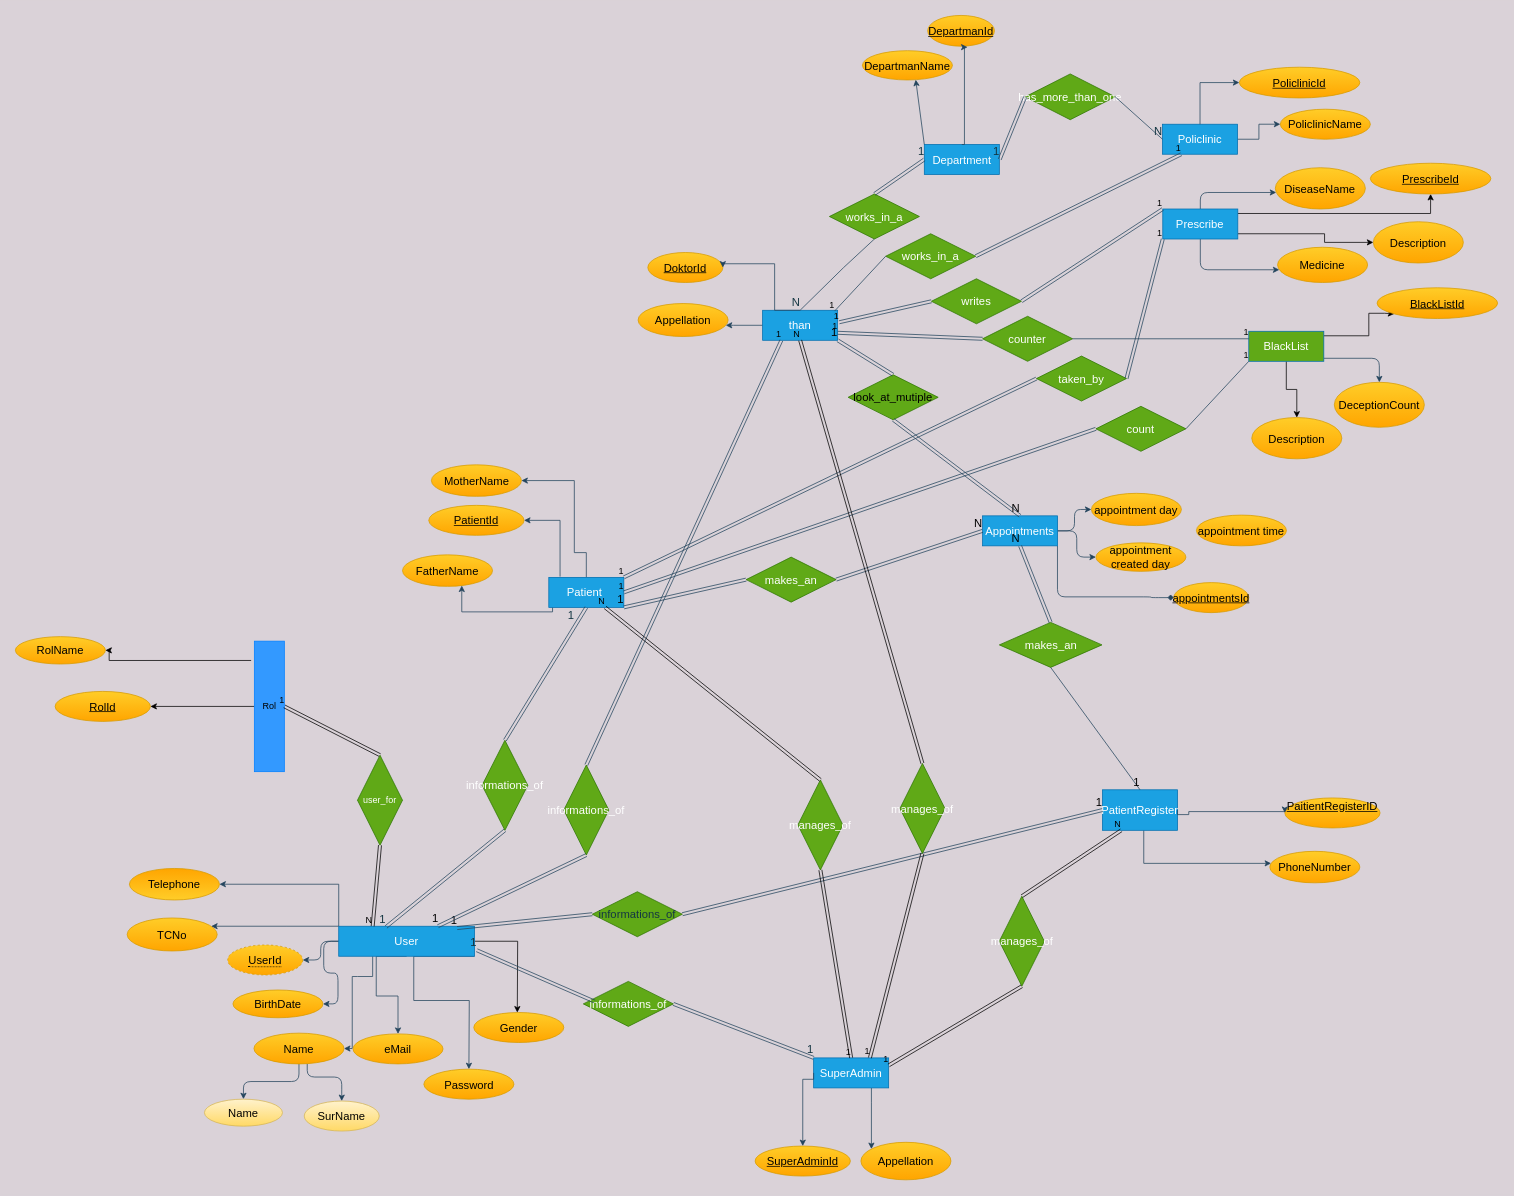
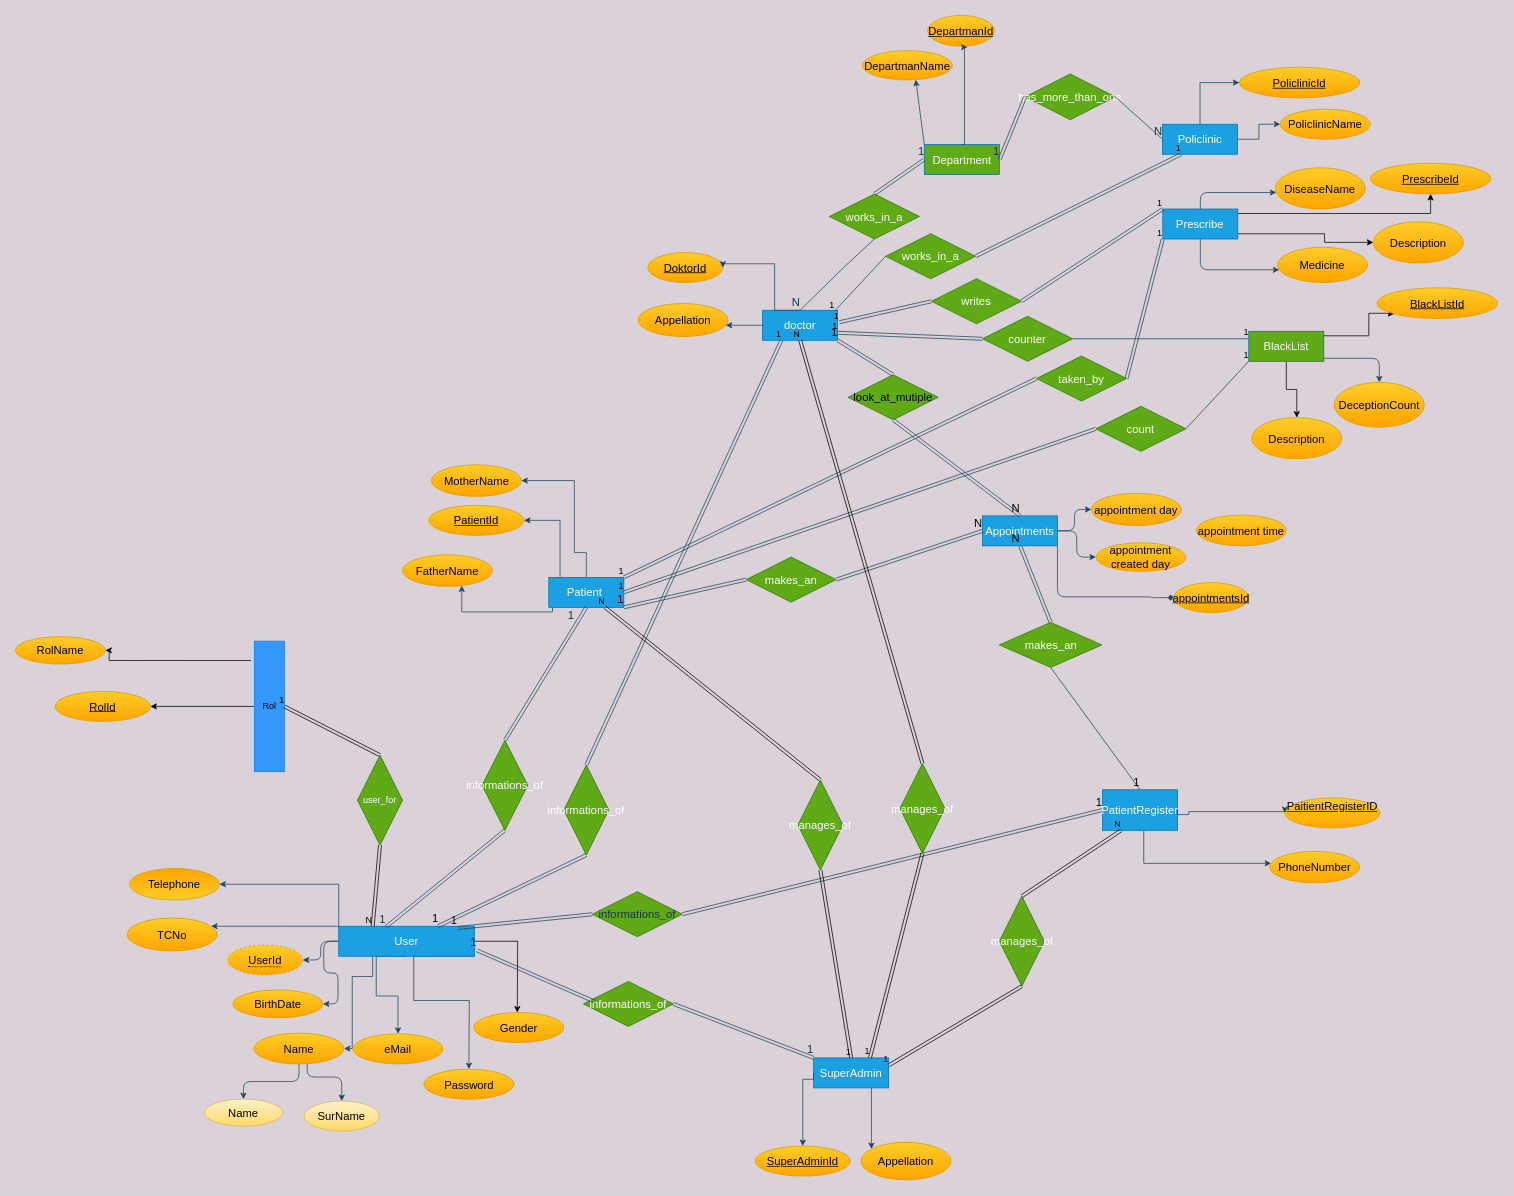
node "Department": fillcolor #1ba1e2 -> #60a917
node "than": label "than" -> "doctor"
